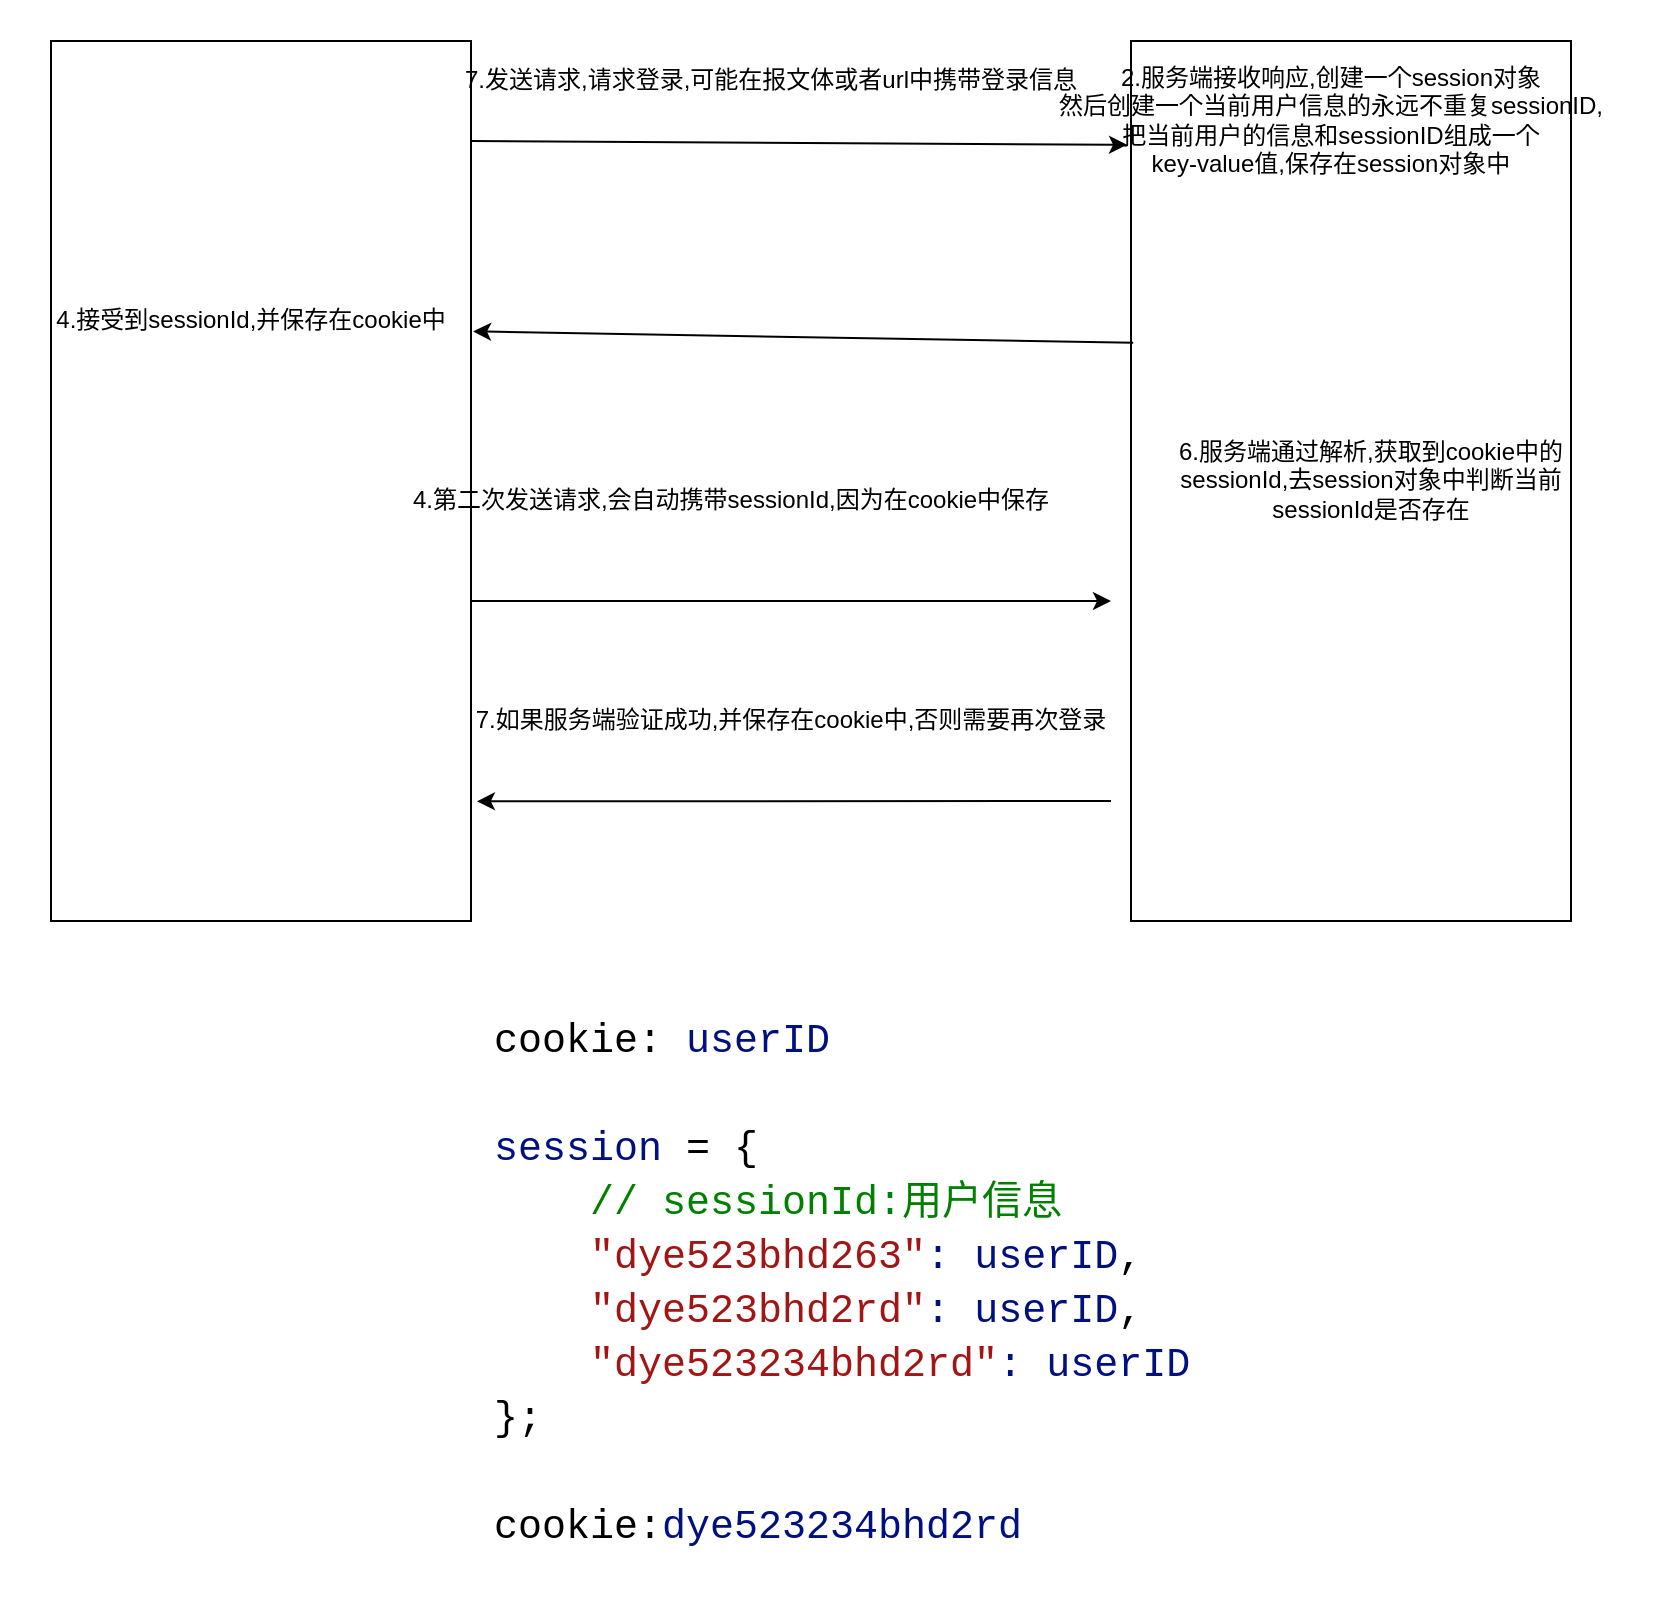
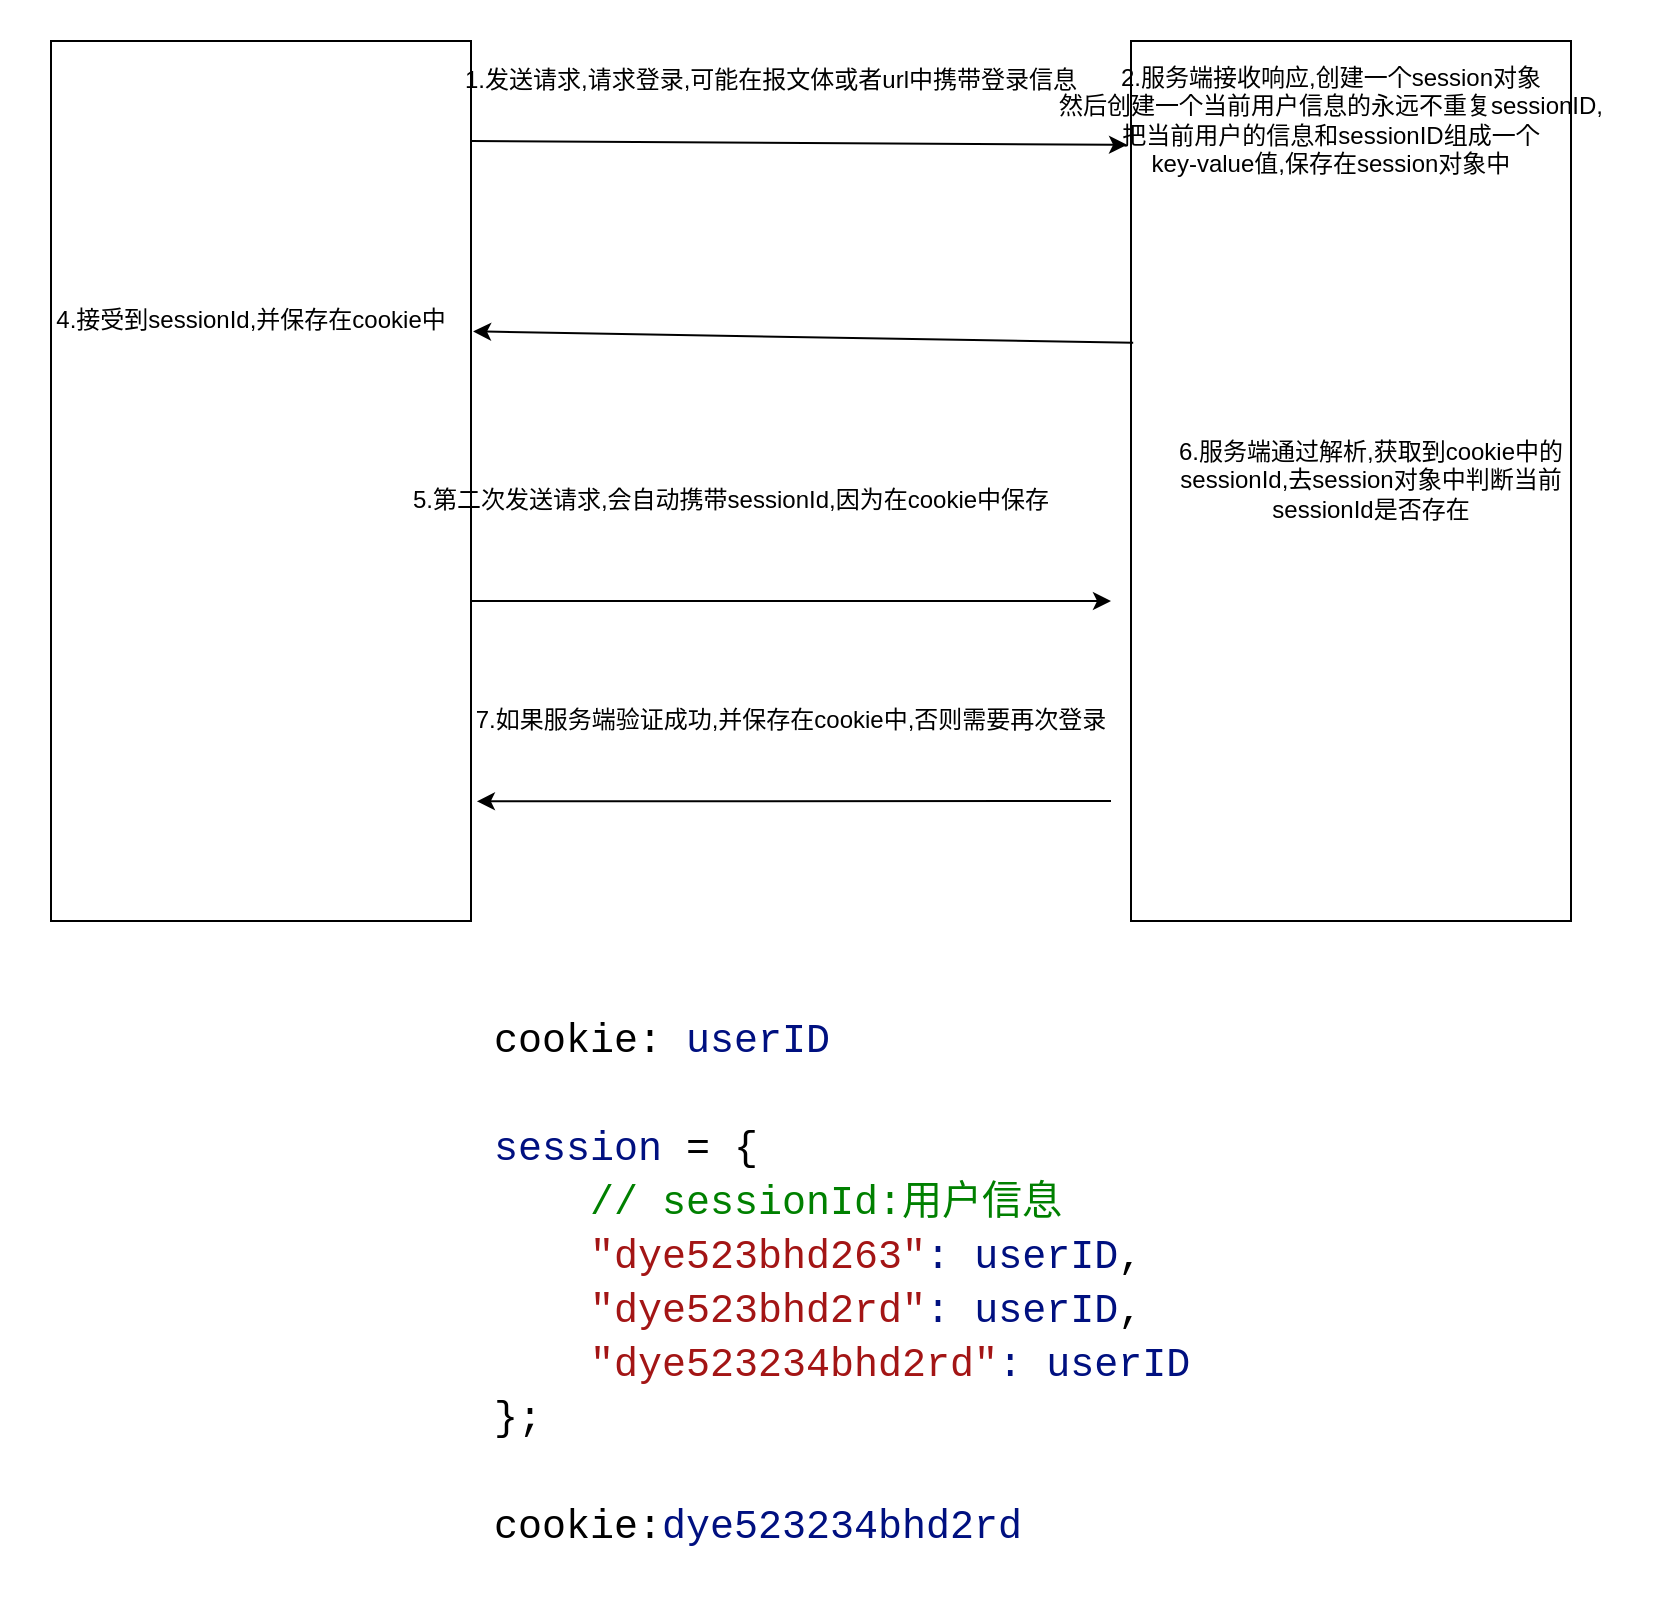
node "7.发送请求,请求登录,可能在报文体或者url中携带登录信息": label "7.发送请求,请求登录,可能在报文体或者url中携带登录信息" -> "1.发送请求,请求登录,可能在报文体或者url中携带登录信息"
node "4.第二次发送请求,会自动携带sessionId,因为在cookie中保存": label "4.第二次发送请求,会自动携带sessionId,因为在cookie中保存" -> "5.第二次发送请求,会自动携带sessionId,因为在cookie中保存"
